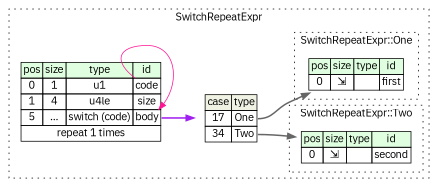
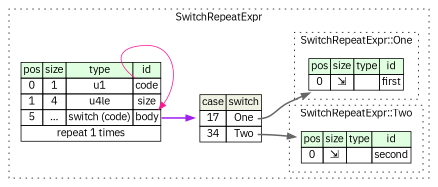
node "case": text "type" -> "switch"
